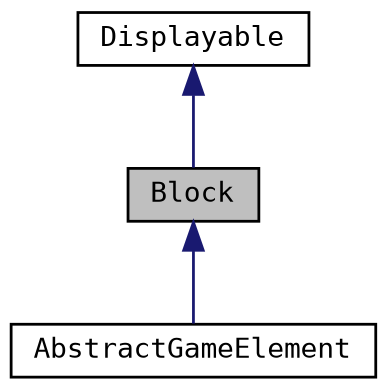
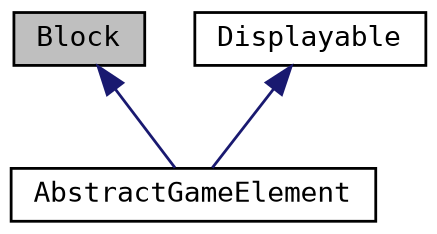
edge "Block" -> "Displayable": now "AbstractGameElement" -> "Displayable"
